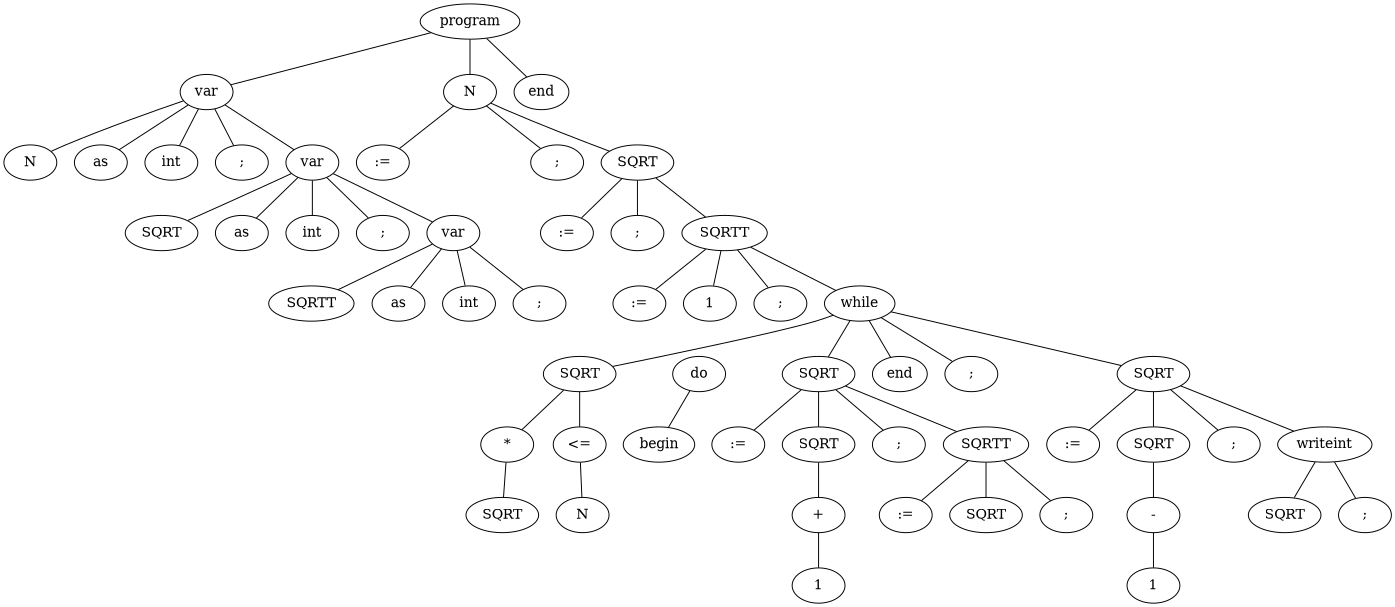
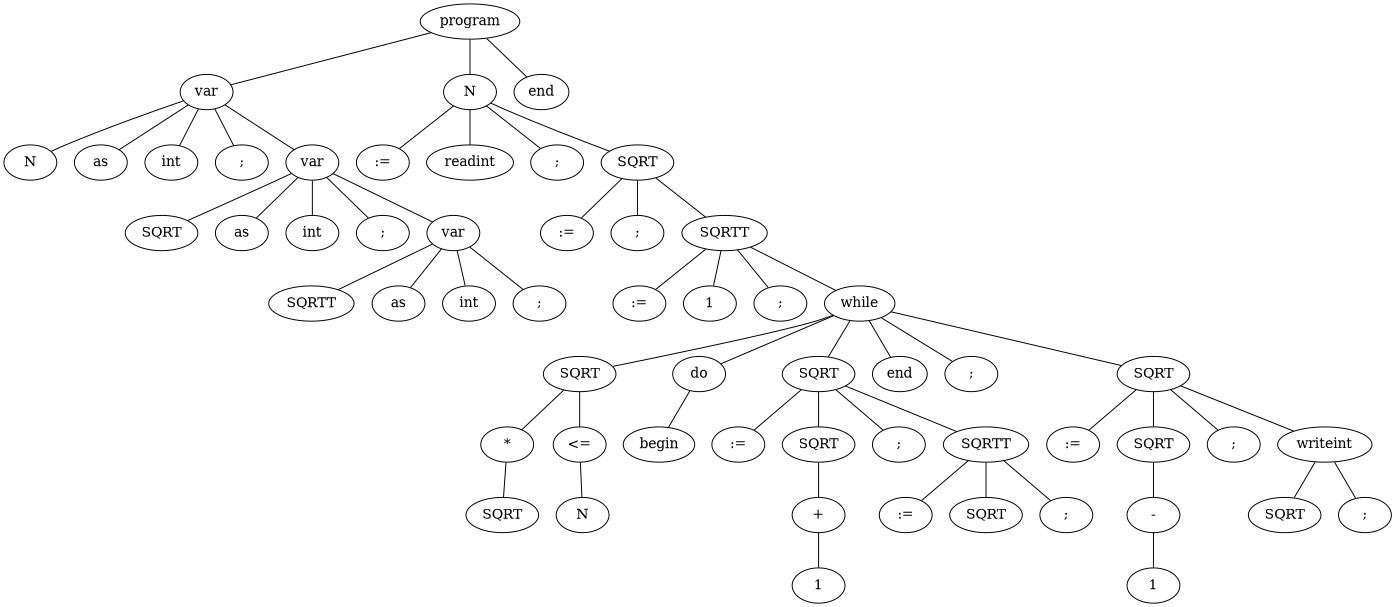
node "readint": added
edge "while" -- "do": added
